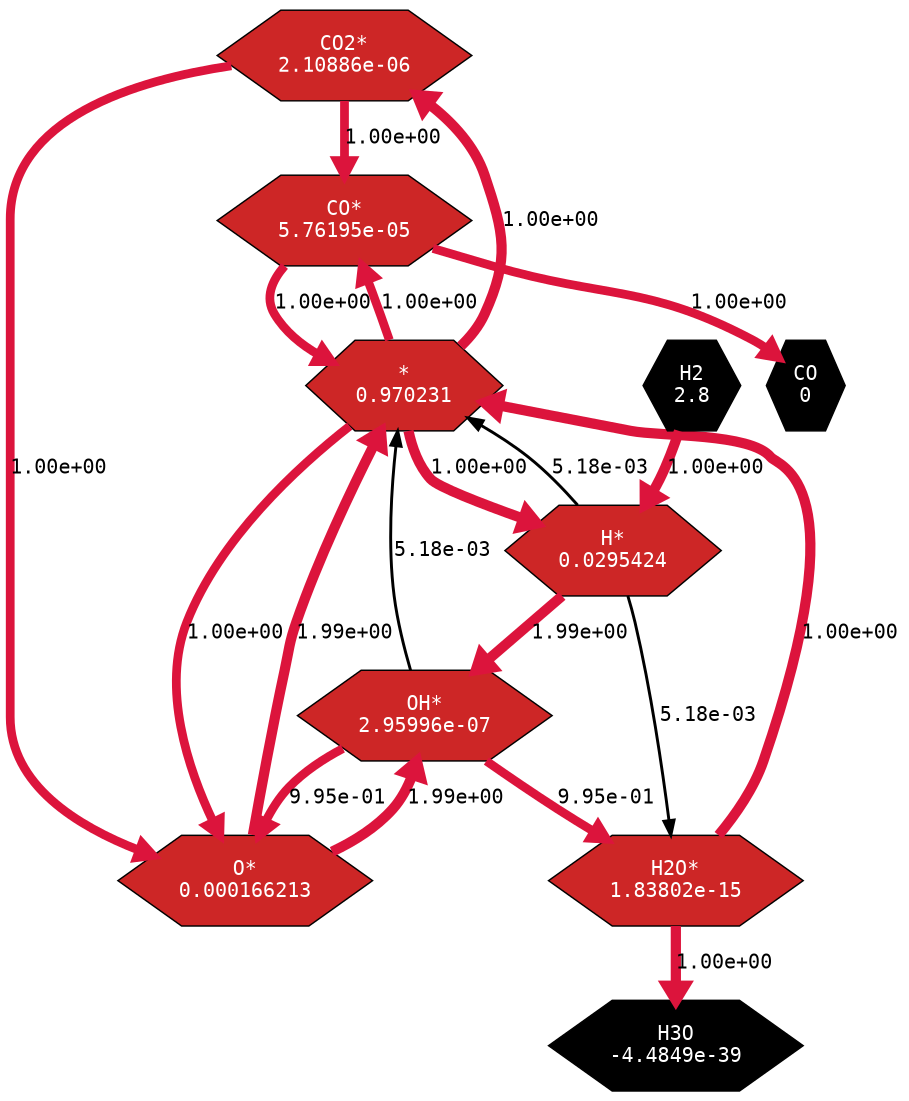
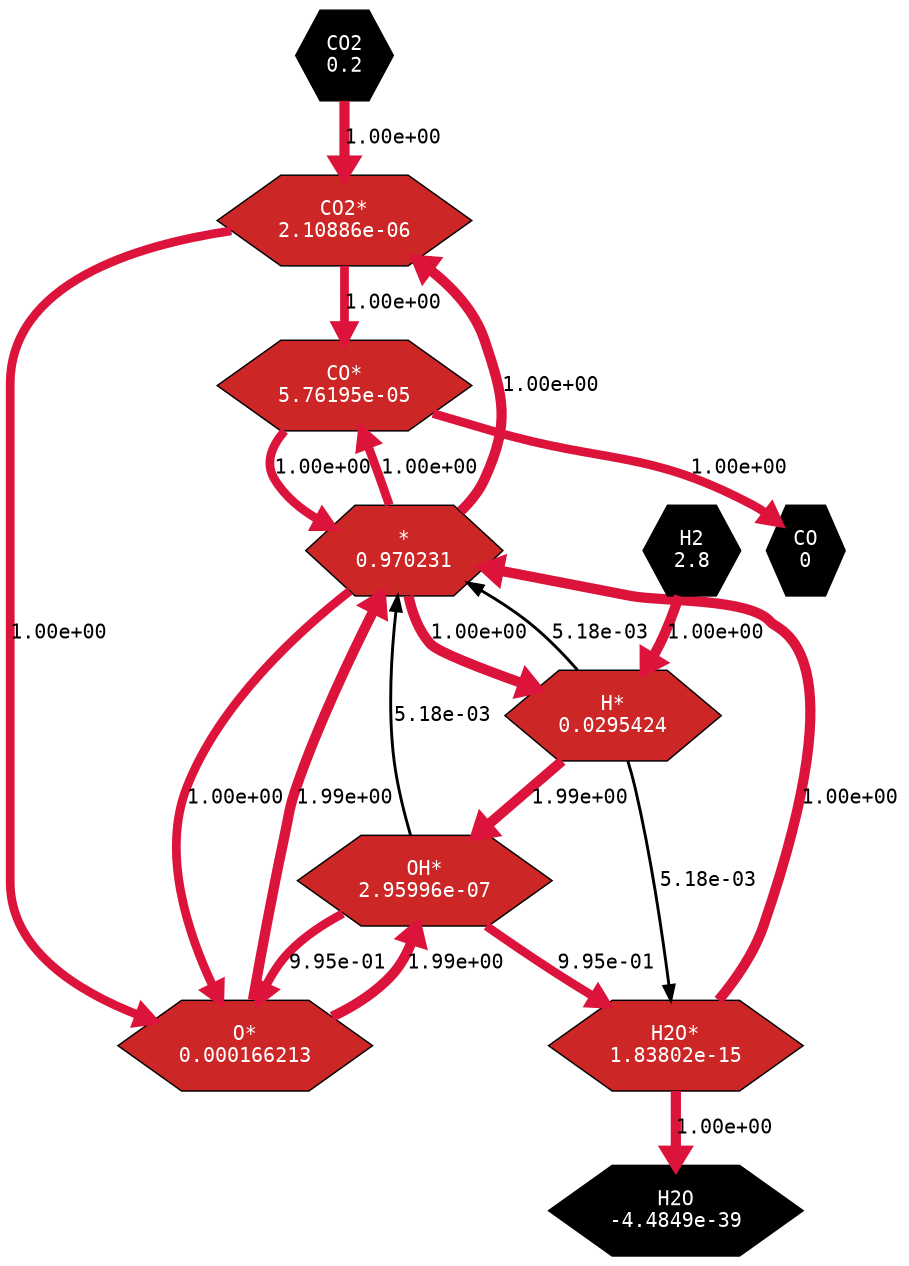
node "CO2 0.2": added
node "H3O -4.4849e-39": label "H3O -4.4849e-39" -> "H2O -4.4849e-39"
